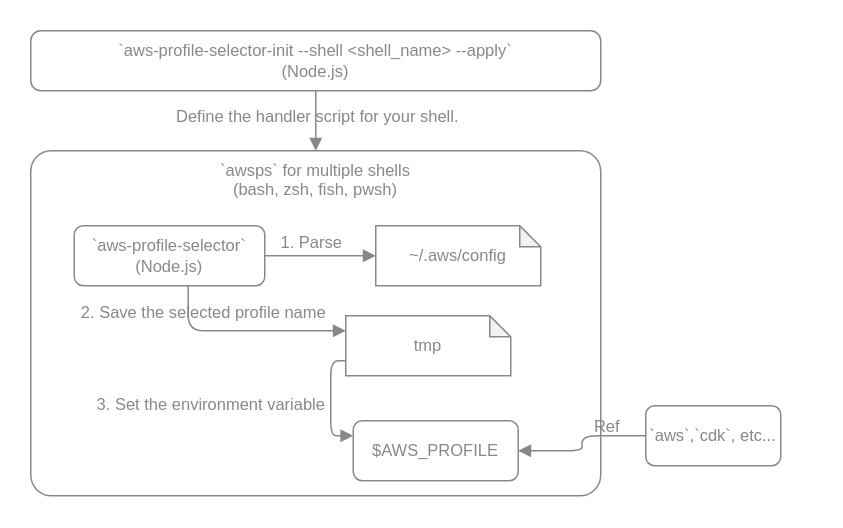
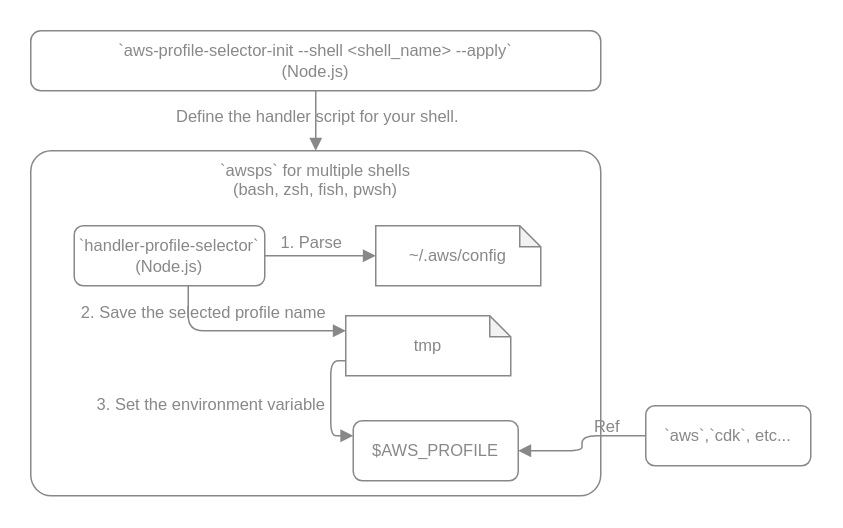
node "`aws-profile-selector` (Node.js)": label "`aws-profile-selector` (Node.js)" -> "`handler-profile-selector` (Node.js)"
node "`aws`,`cdk`, etc...": size 135x60 -> 165x60
